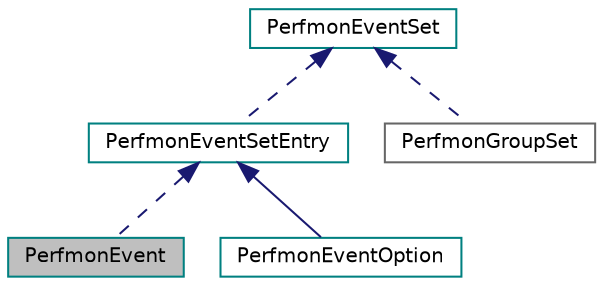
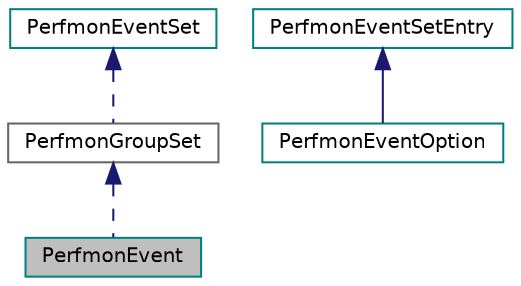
edge "PerfmonEventSetEntry" -> "PerfmonEventSet": removed
edge "PerfmonEvent" -> "PerfmonEventSetEntry": now "PerfmonEvent" -> "PerfmonGroupSet"
